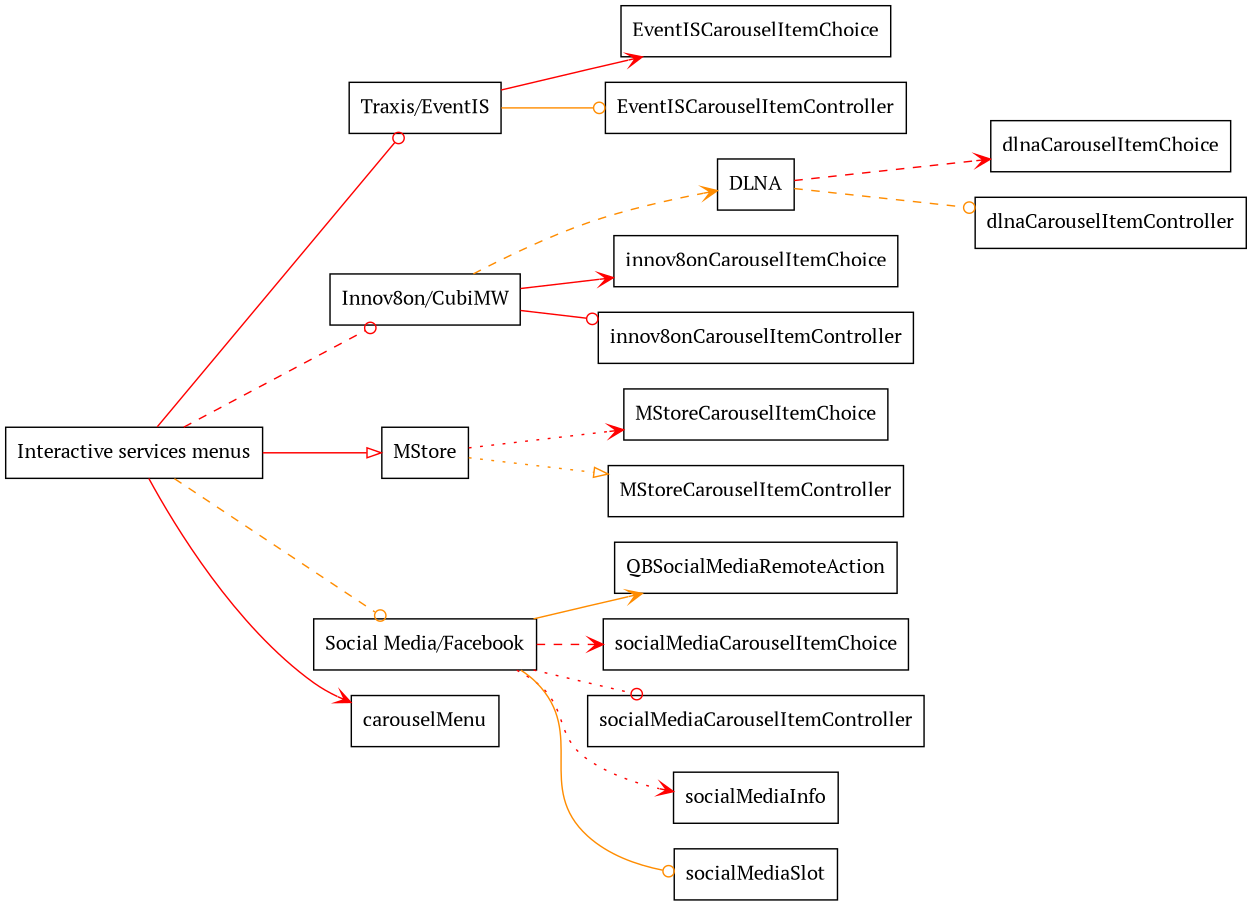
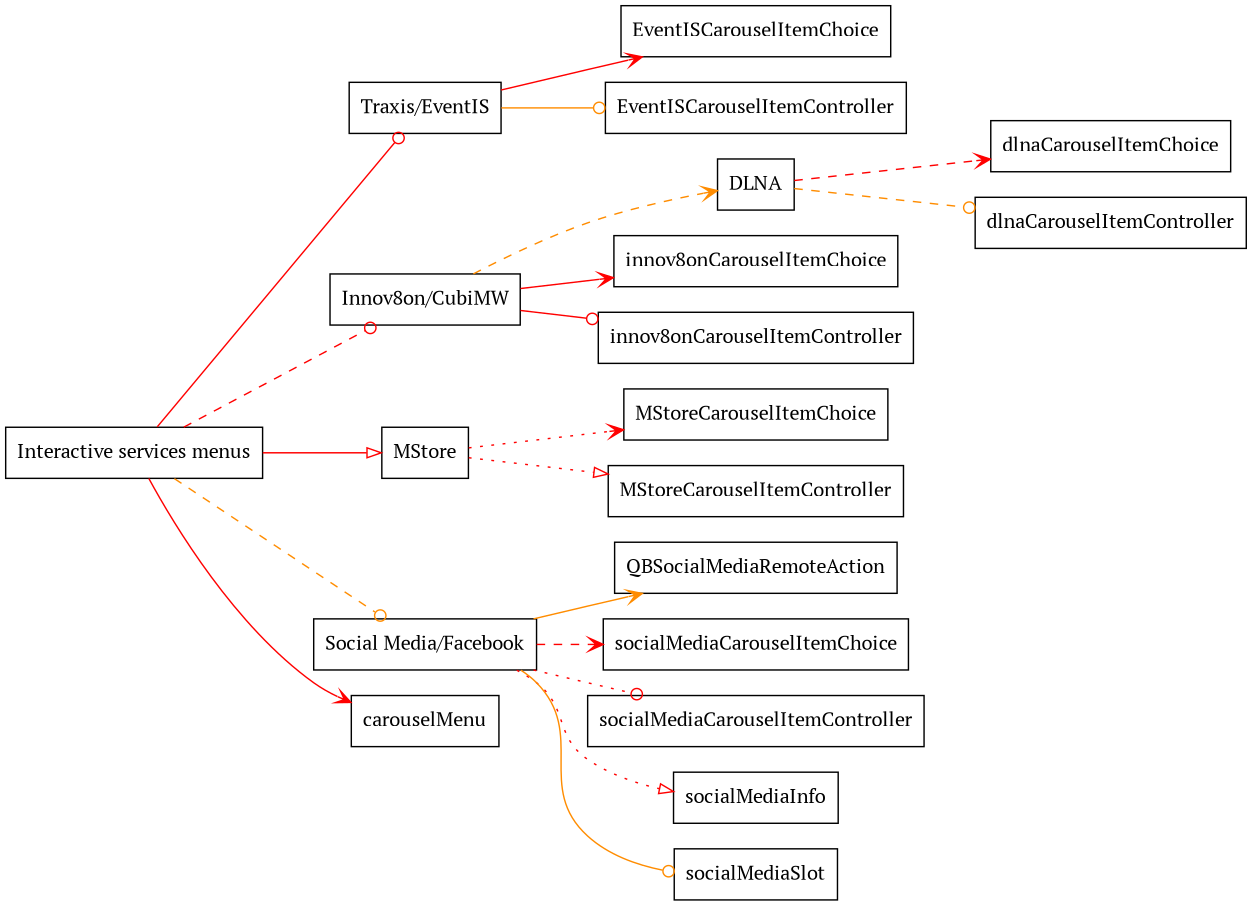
edge "MStore" -> "MStoreCarouselItemController": color darkorange -> red
edge "Social Media/Facebook" -> "socialMediaInfo": arrowhead vee -> onormal
